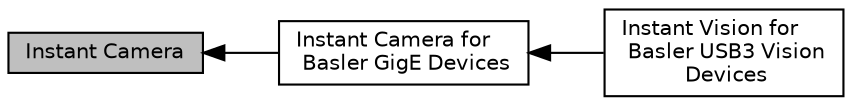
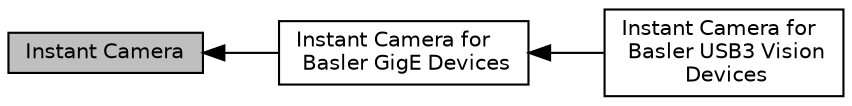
node "Instant Vision for Basler USB3 Vision Devices": label "Instant Vision for Basler USB3 Vision Devices" -> "Instant Camera for Basler USB3 Vision Devices"
